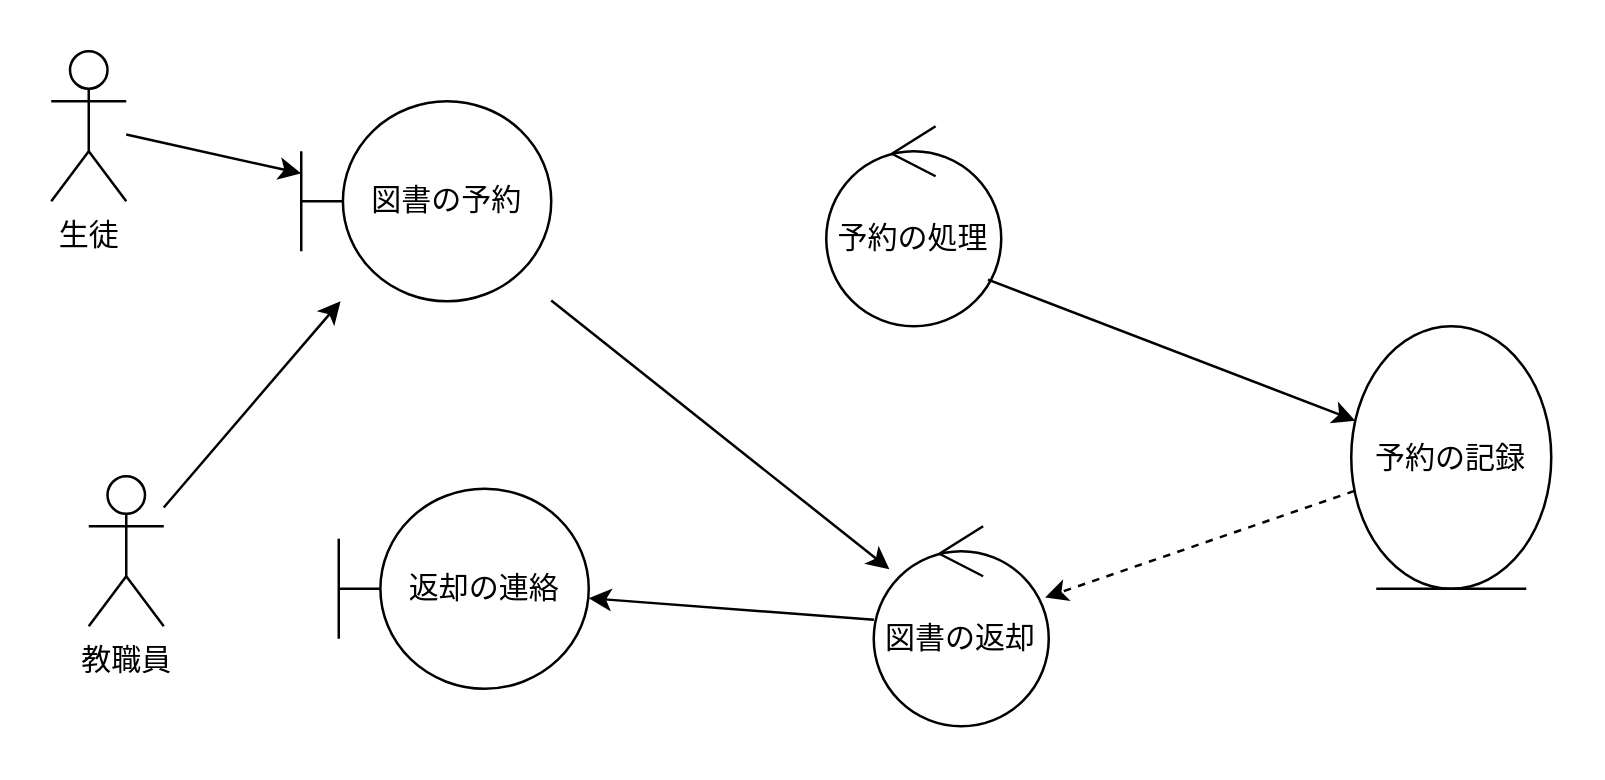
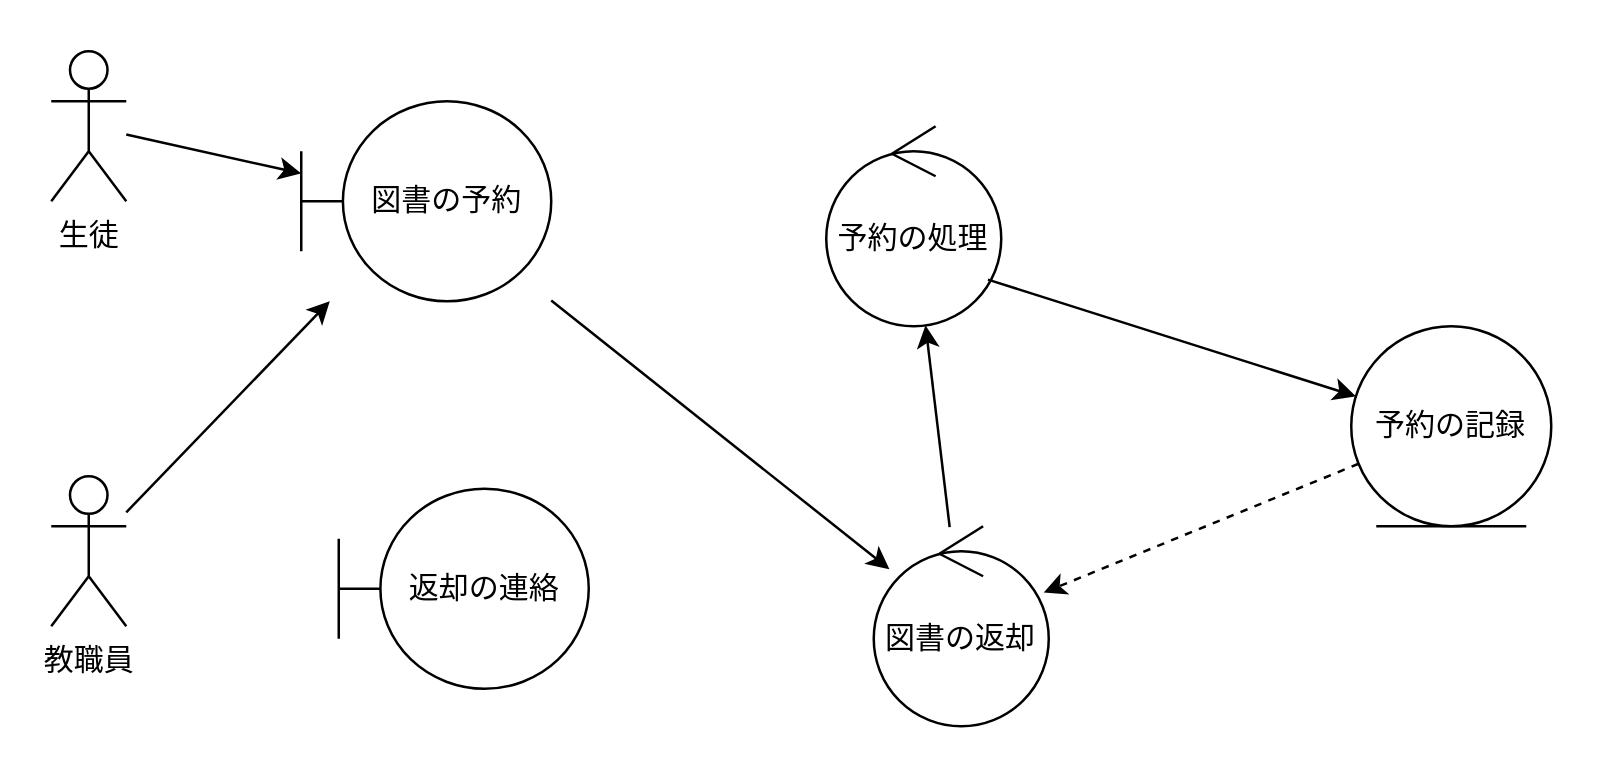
node "予約の記録": size 200x263 -> 200x200
node "教職員": moved (126, 551) -> (89, 551)
edge "図書の返却" -> "返却の連絡": now "図書の返却" -> "予約の処理"
